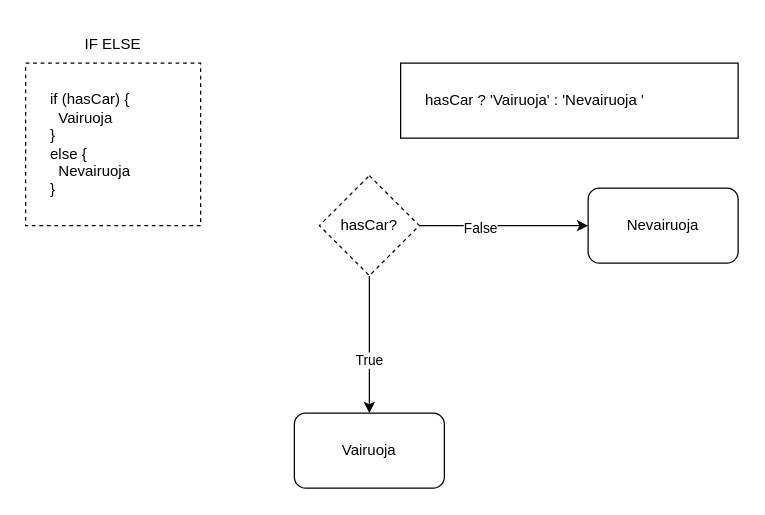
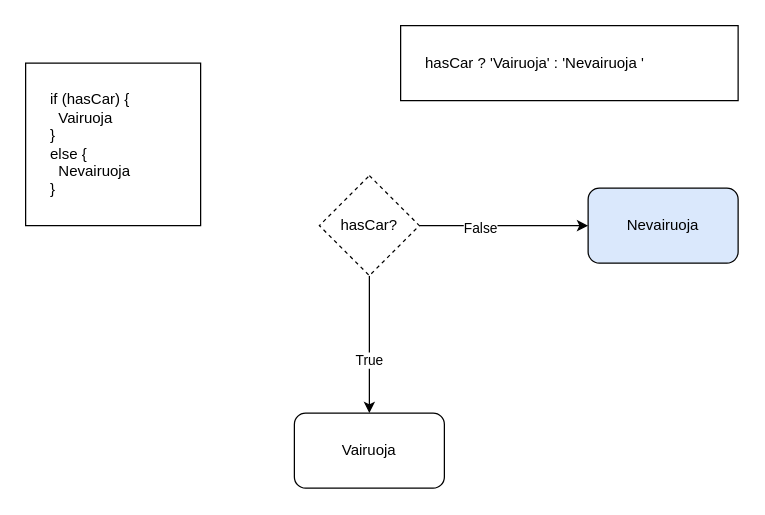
node "IF ELSE": removed
node "hasCar ? 'Vairuoja' : 'Nevairuoja '": moved (569, 101) -> (569, 63)
node "if (hasCar) { Vairuoja } else { Nevairuoja }": style dashed -> solid
node "Nevairuoja": fillcolor #ffffff -> #dae8fc
